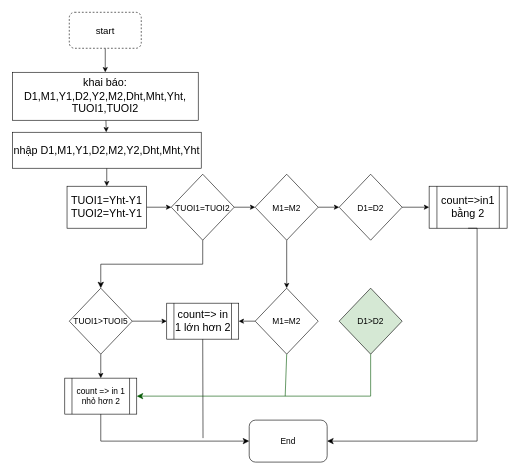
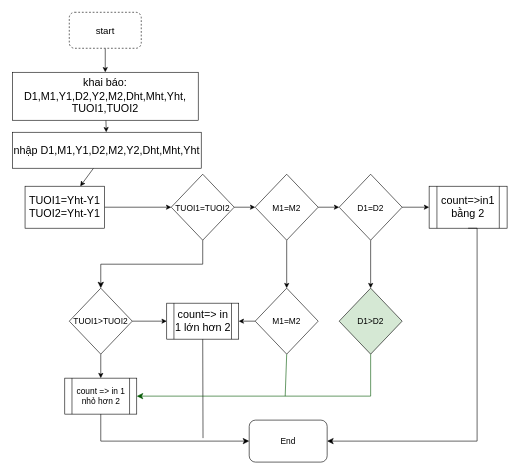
node "TUOI1=Yht-Y1 TUOI2=Yht-Y1": moved (107, 207) -> (65, 207)
edge "D1=D2" -> "D1>D2": added
node "TUOI1>TUOI5": label "TUOI1>TUOI5" -> "TUOI1>TUOI2"
